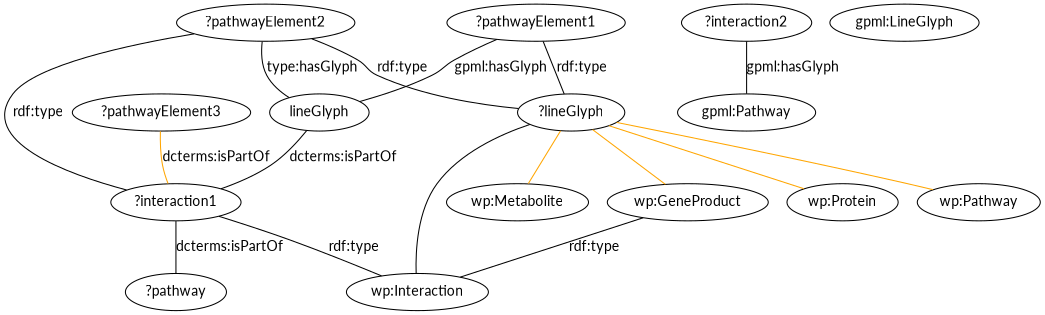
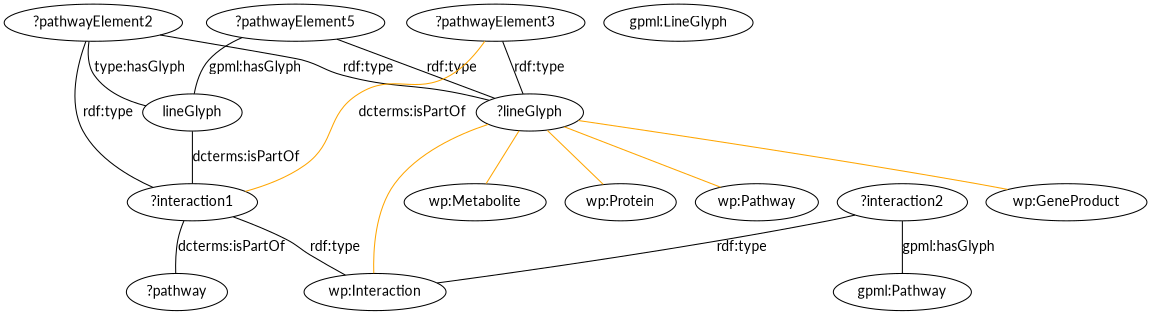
node "?pathwayElement1": label "?pathwayElement1" -> "?pathwayElement5"
edge "?pathwayElement3" -- "?lineGlyph": added, label "rdf:type"
edge "?lineGlyph" -- "wp:Interaction": color black -> orange
edge "wp:GeneProduct" -- "wp:Interaction": now "?interaction2" -- "wp:Interaction"
